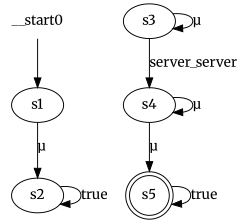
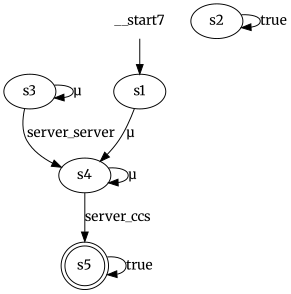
node "__start0": label "__start0" -> "__start7"
edge "s1" -> "s2": now "s1" -> "s4"
edge "s4" -> "s5": label "μ" -> "server_ccs"
